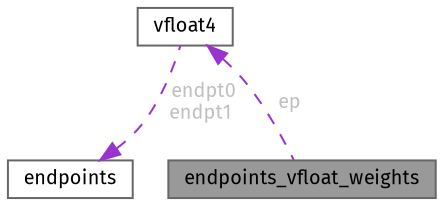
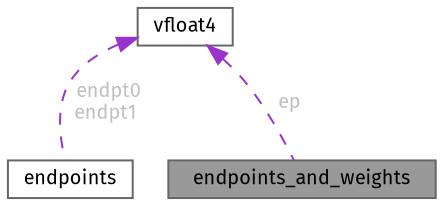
edge "vfloat4" -> "endpoints": reversed
node "endpoints_vfloat_weights": label "endpoints_vfloat_weights" -> "endpoints_and_weights"
